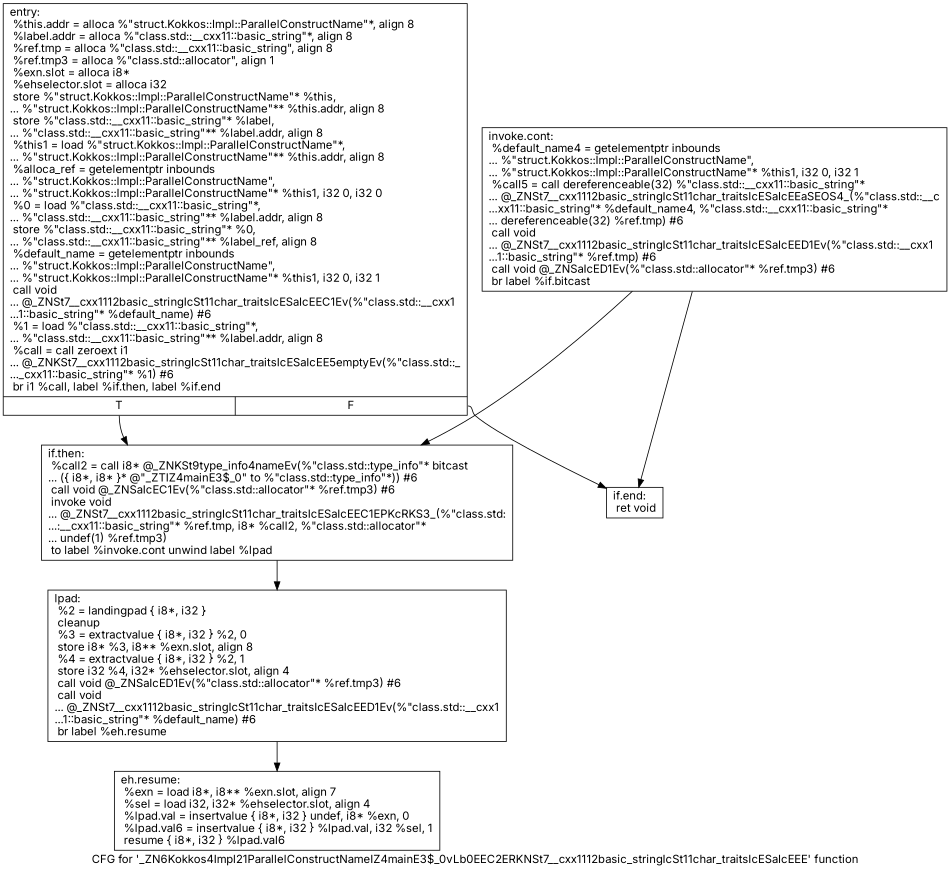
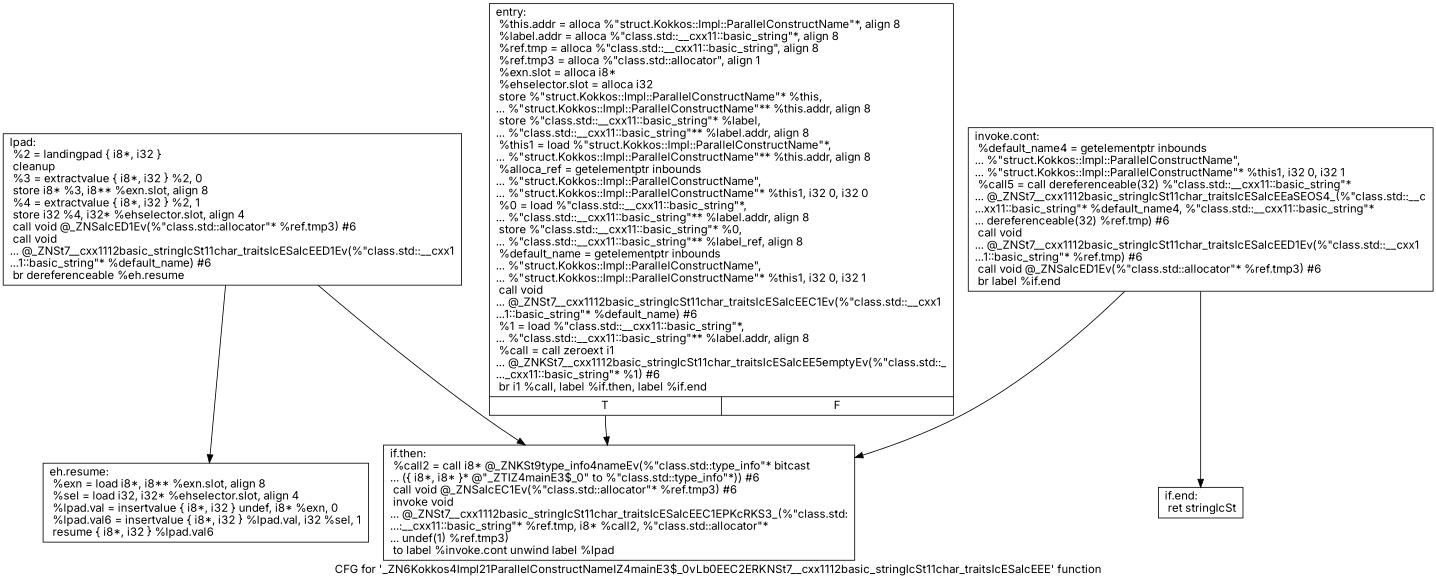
node "invoke.cont:": text "br label %if.bitcast" -> "br label %if.end"
edge "entry:" -> "if.end:": removed
node "if.end:": text "ret void" -> "ret stringIcSt"
edge "if.then:" -> "lpad:": reversed
node "lpad:": text "br label %eh.resume" -> "br dereferenceable %eh.resume"
node "eh.resume:": text "%exn = load i8*, i8** %exn.slot, align 7" -> "%exn = load i8*, i8** %exn.slot, align 8"
